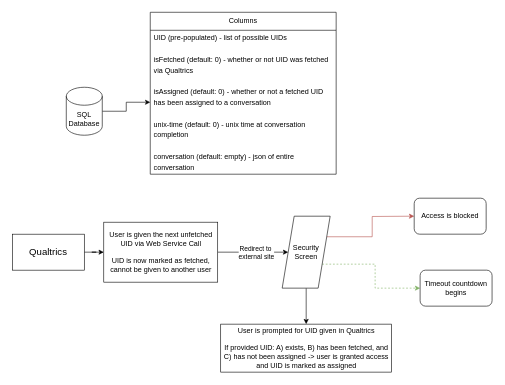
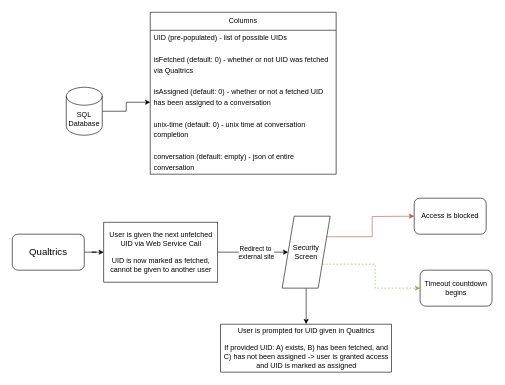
node "Qualtrics": shape rectangle -> rounded rectangle
